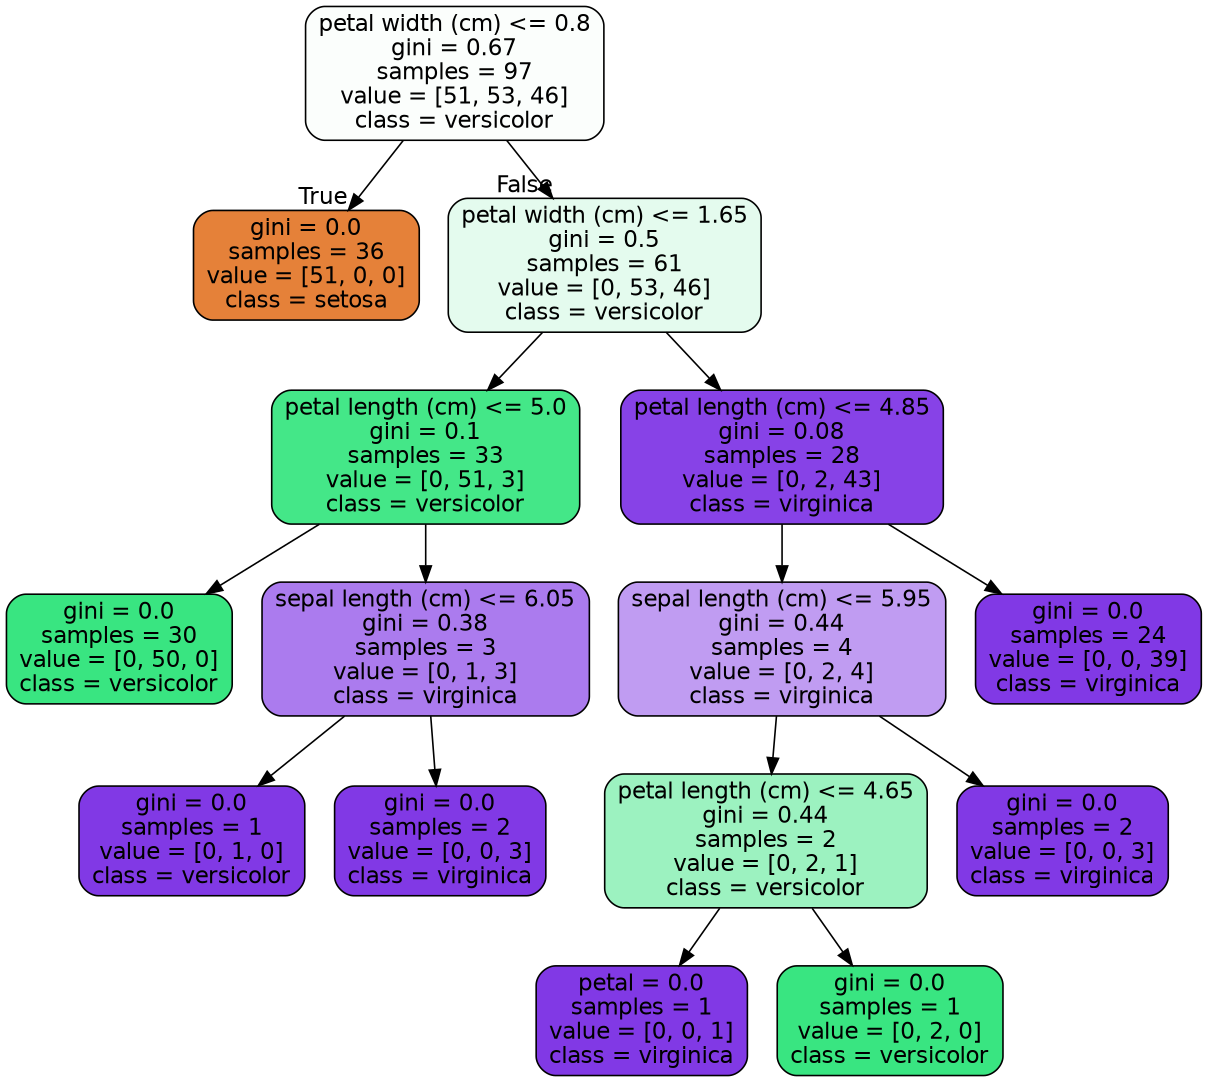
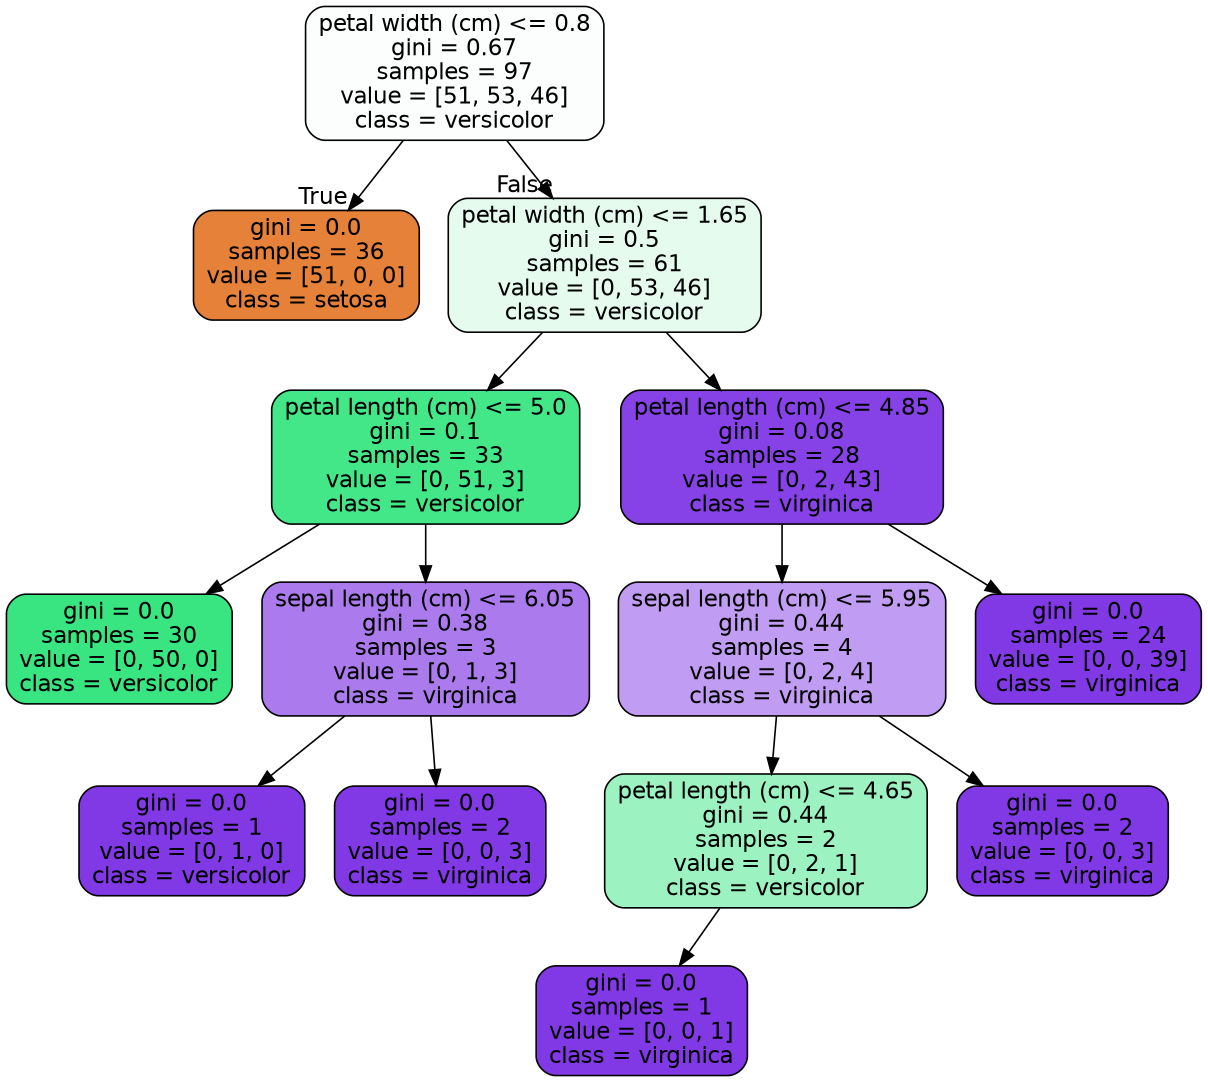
node "petal = 0.0 samples = 1 value = [0, 0, 1] class = virginica": label "petal = 0.0 samples = 1 value = [0, 0, 1] class = virginica" -> "gini = 0.0 samples = 1 value = [0, 0, 1] class = virginica"
node "gini = 0.0 samples = 1 value = [0, 2, 0] class = versicolor": removed
